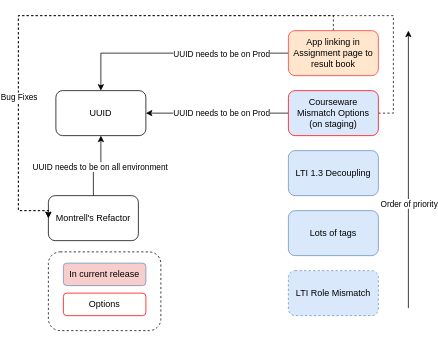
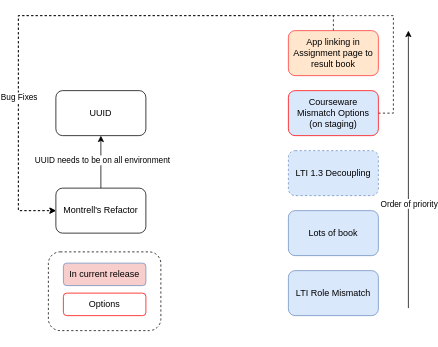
edge "App linking in Assignment page to result book" -> "UUID": removed, label "UUID needs to be on Prod"
edge "Courseware Mismatch Options (on staging)" -> "UUID": removed, label "UUID needs to be on Prod"
node "LTI 1.3 Decoupling": style solid -> dashed
node "Montrell's Refactor": moved (93, 218) -> (101, 210)
node "Lots of tags": label "Lots of tags" -> "Lots of book"
node "LTI Role Mismatch": style dashed -> solid
